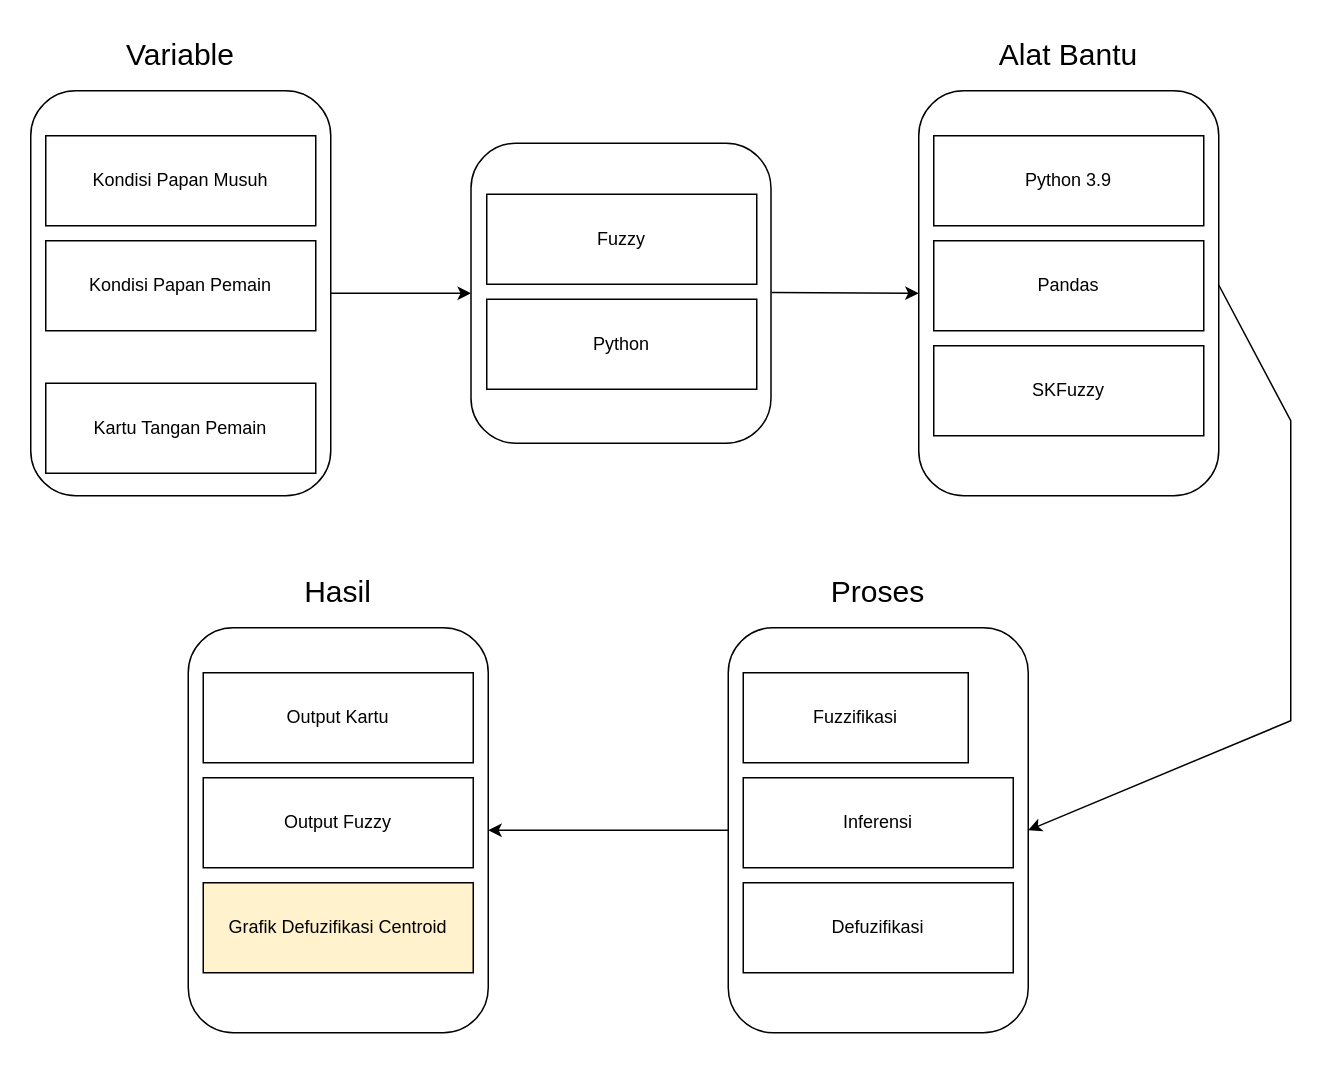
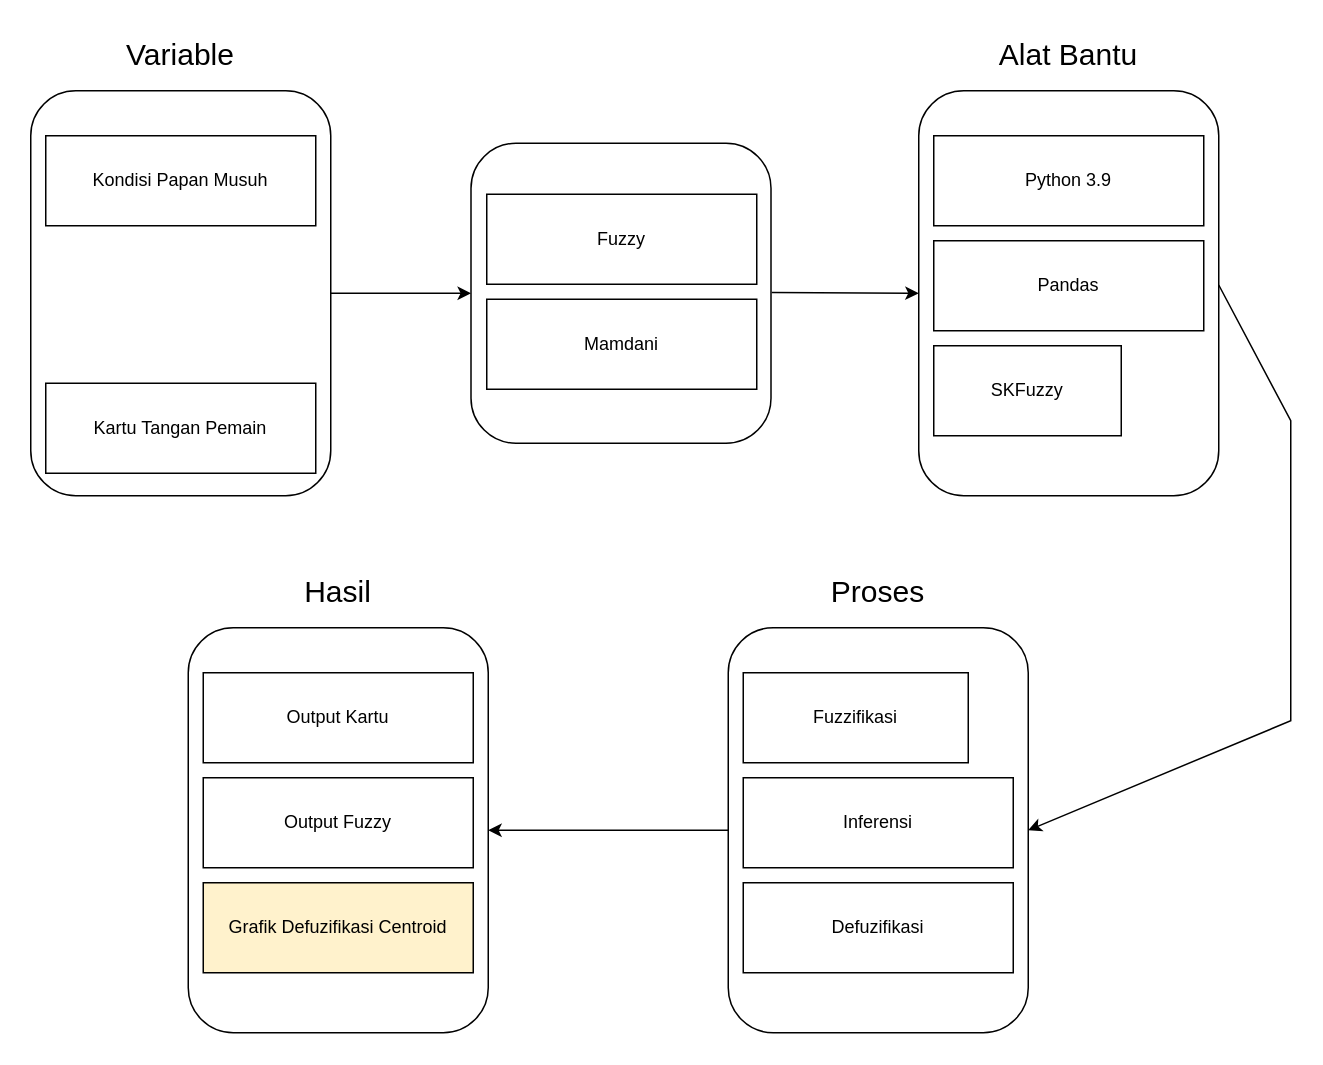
node "Kondisi Papan Pemain": removed
node "Python": label "Python" -> "Mamdani"
node "SKFuzzy": size 270x90 -> 188x90
